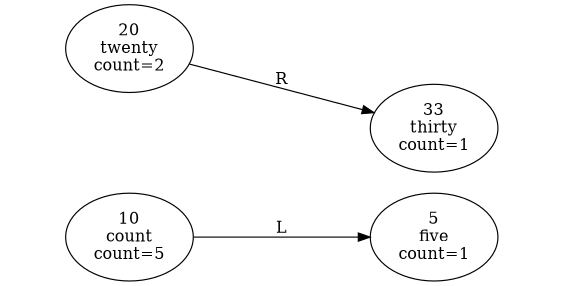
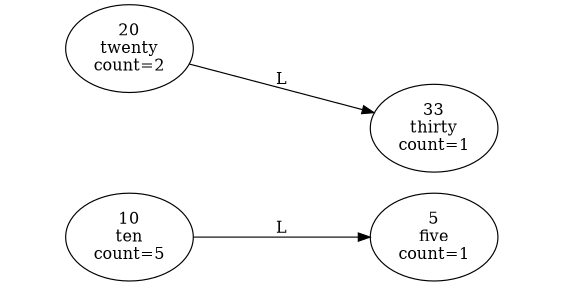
edge "20 twenty count=2" -> "33 thirty count=1": label "R" -> "L"
node "10 count count=5": label "10 count count=5" -> "10 ten count=5"
